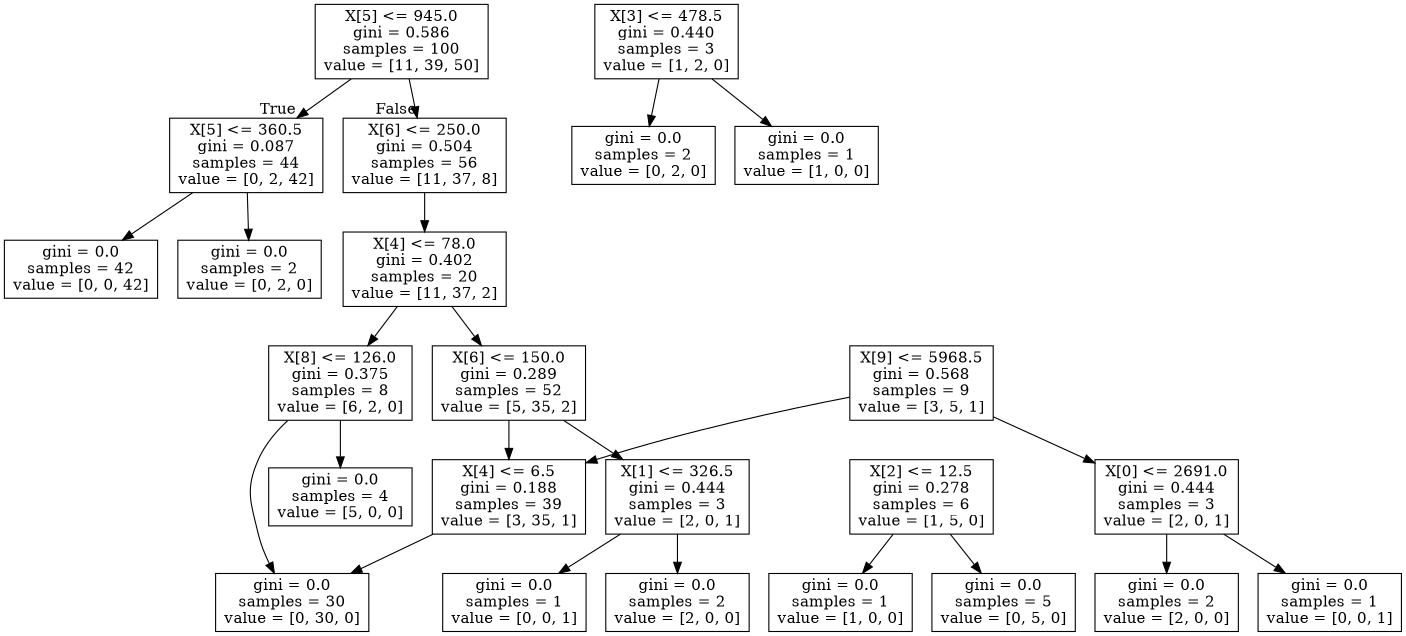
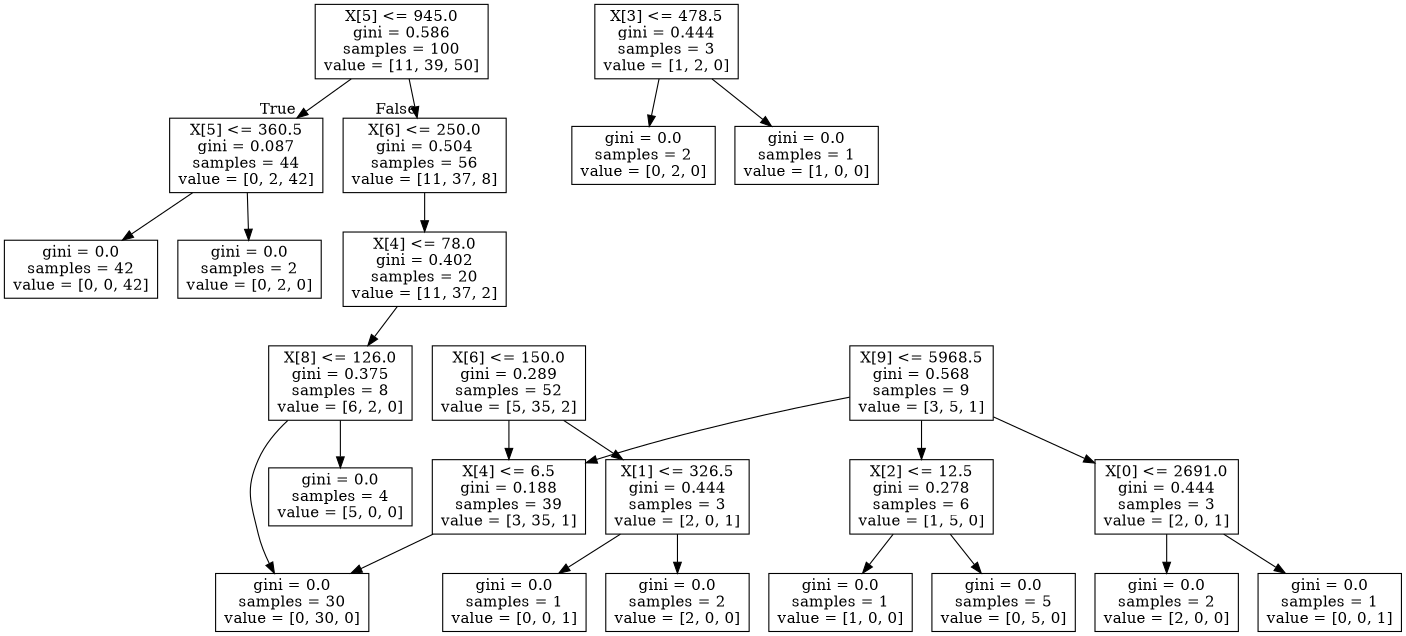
node "X[3] <= 478.5 gini = 0.440 samples = 3 value = [1, 2, 0]": label "X[3] <= 478.5 gini = 0.440 samples = 3 value = [1, 2, 0]" -> "X[3] <= 478.5 gini = 0.444 samples = 3 value = [1, 2, 0]"
edge "X[4] <= 78.0 gini = 0.402 samples = 20 value = [11, 37, 2]" -> "X[6] <= 150.0 gini = 0.289 samples = 52 value = [5, 35, 2]": removed
edge "X[9] <= 5968.5 gini = 0.568 samples = 9 value = [3, 5, 1]" -> "X[2] <= 12.5 gini = 0.278 samples = 6 value = [1, 5, 0]": added
